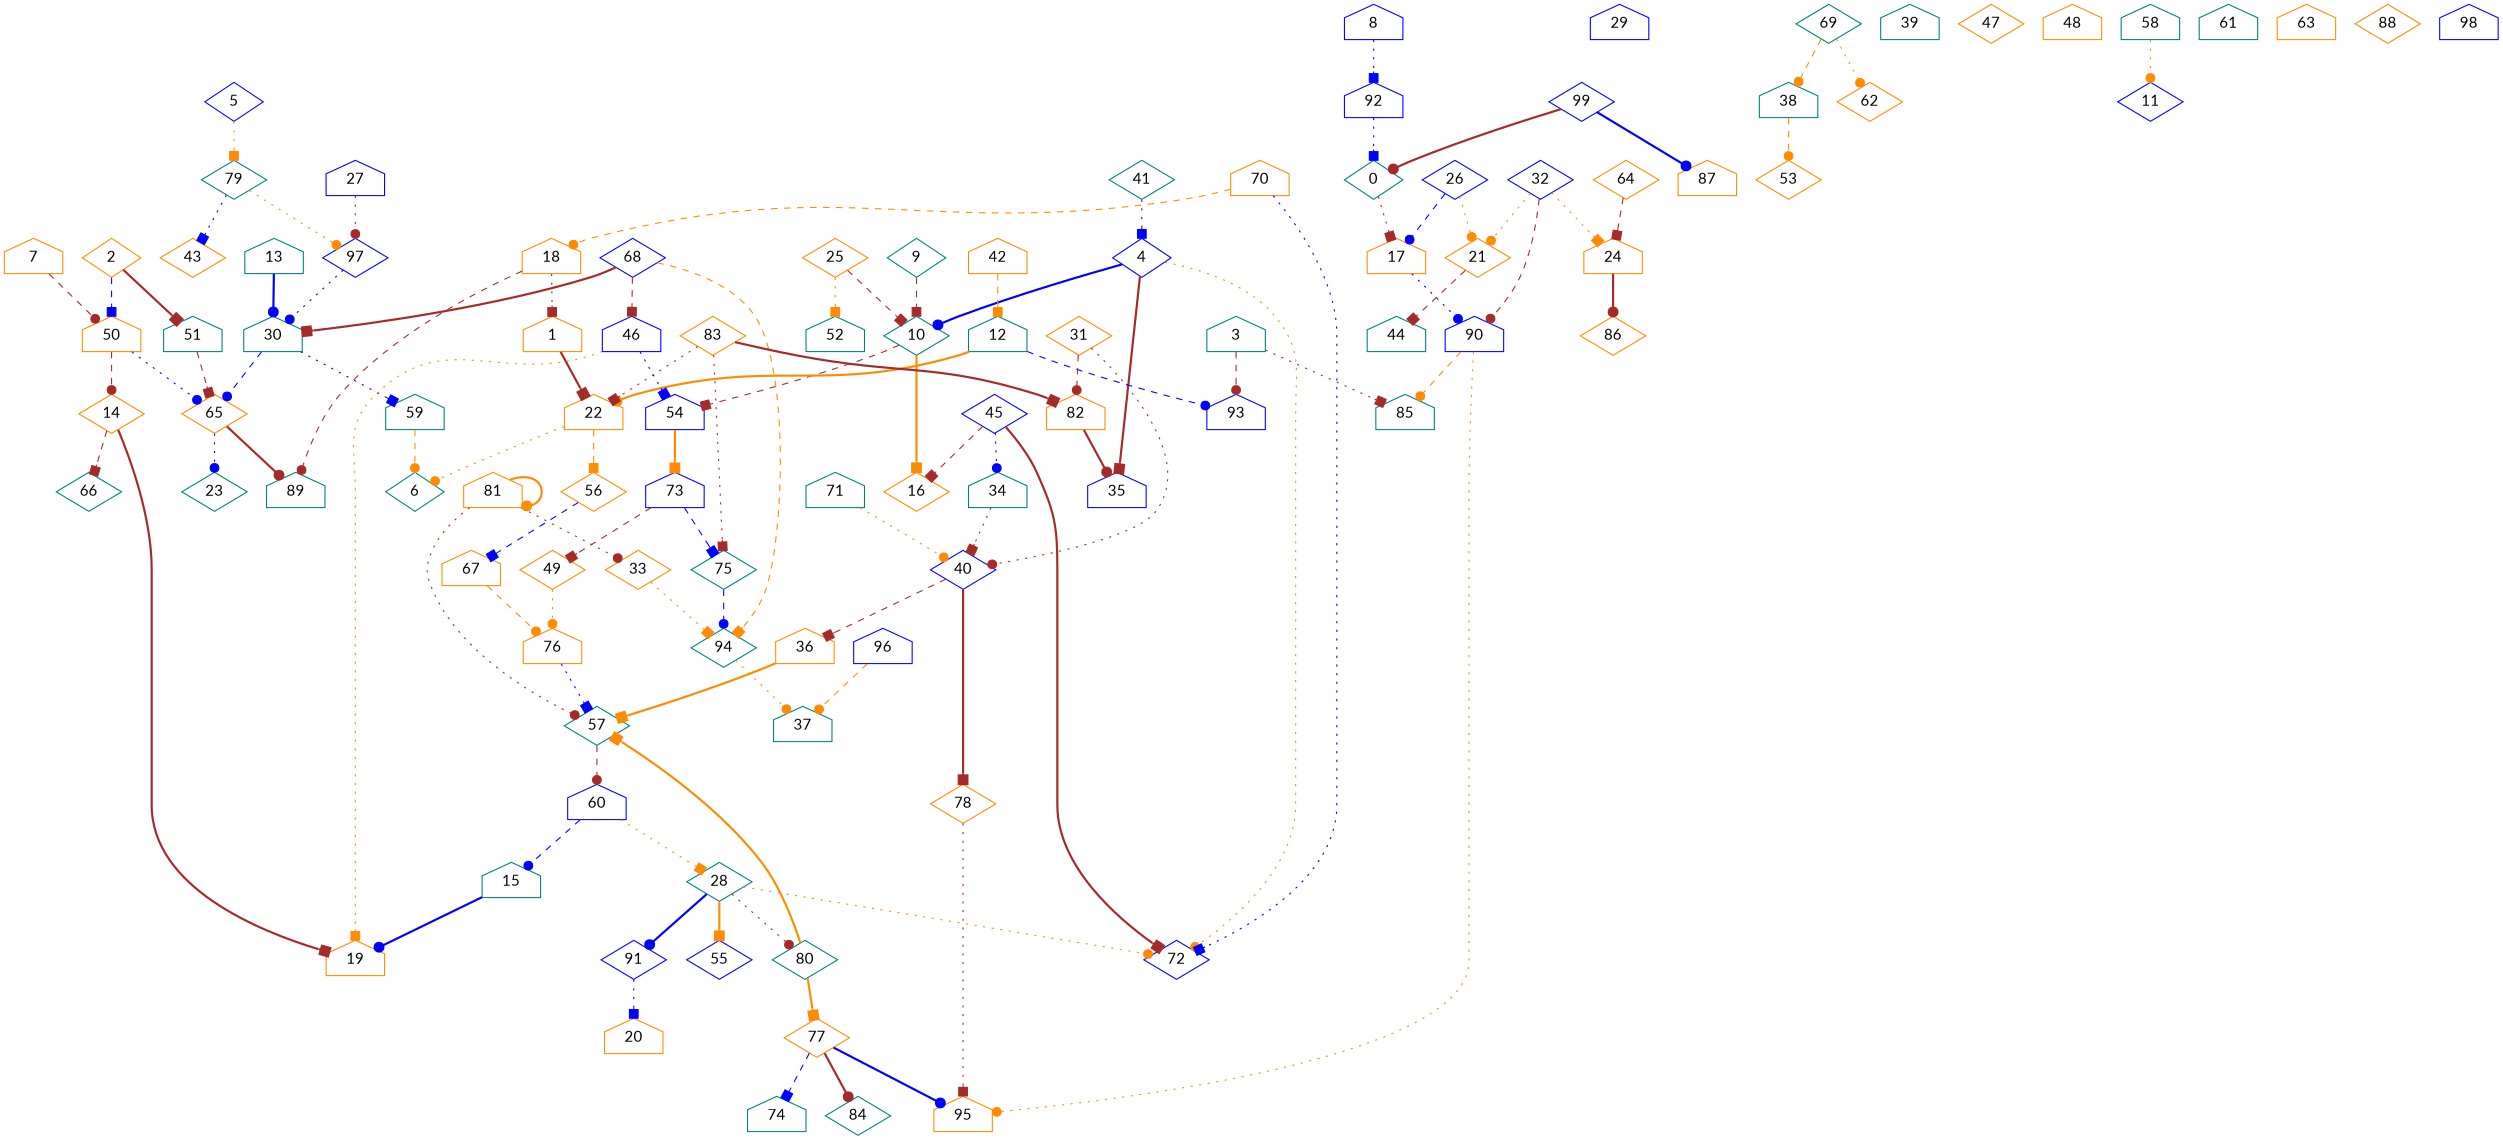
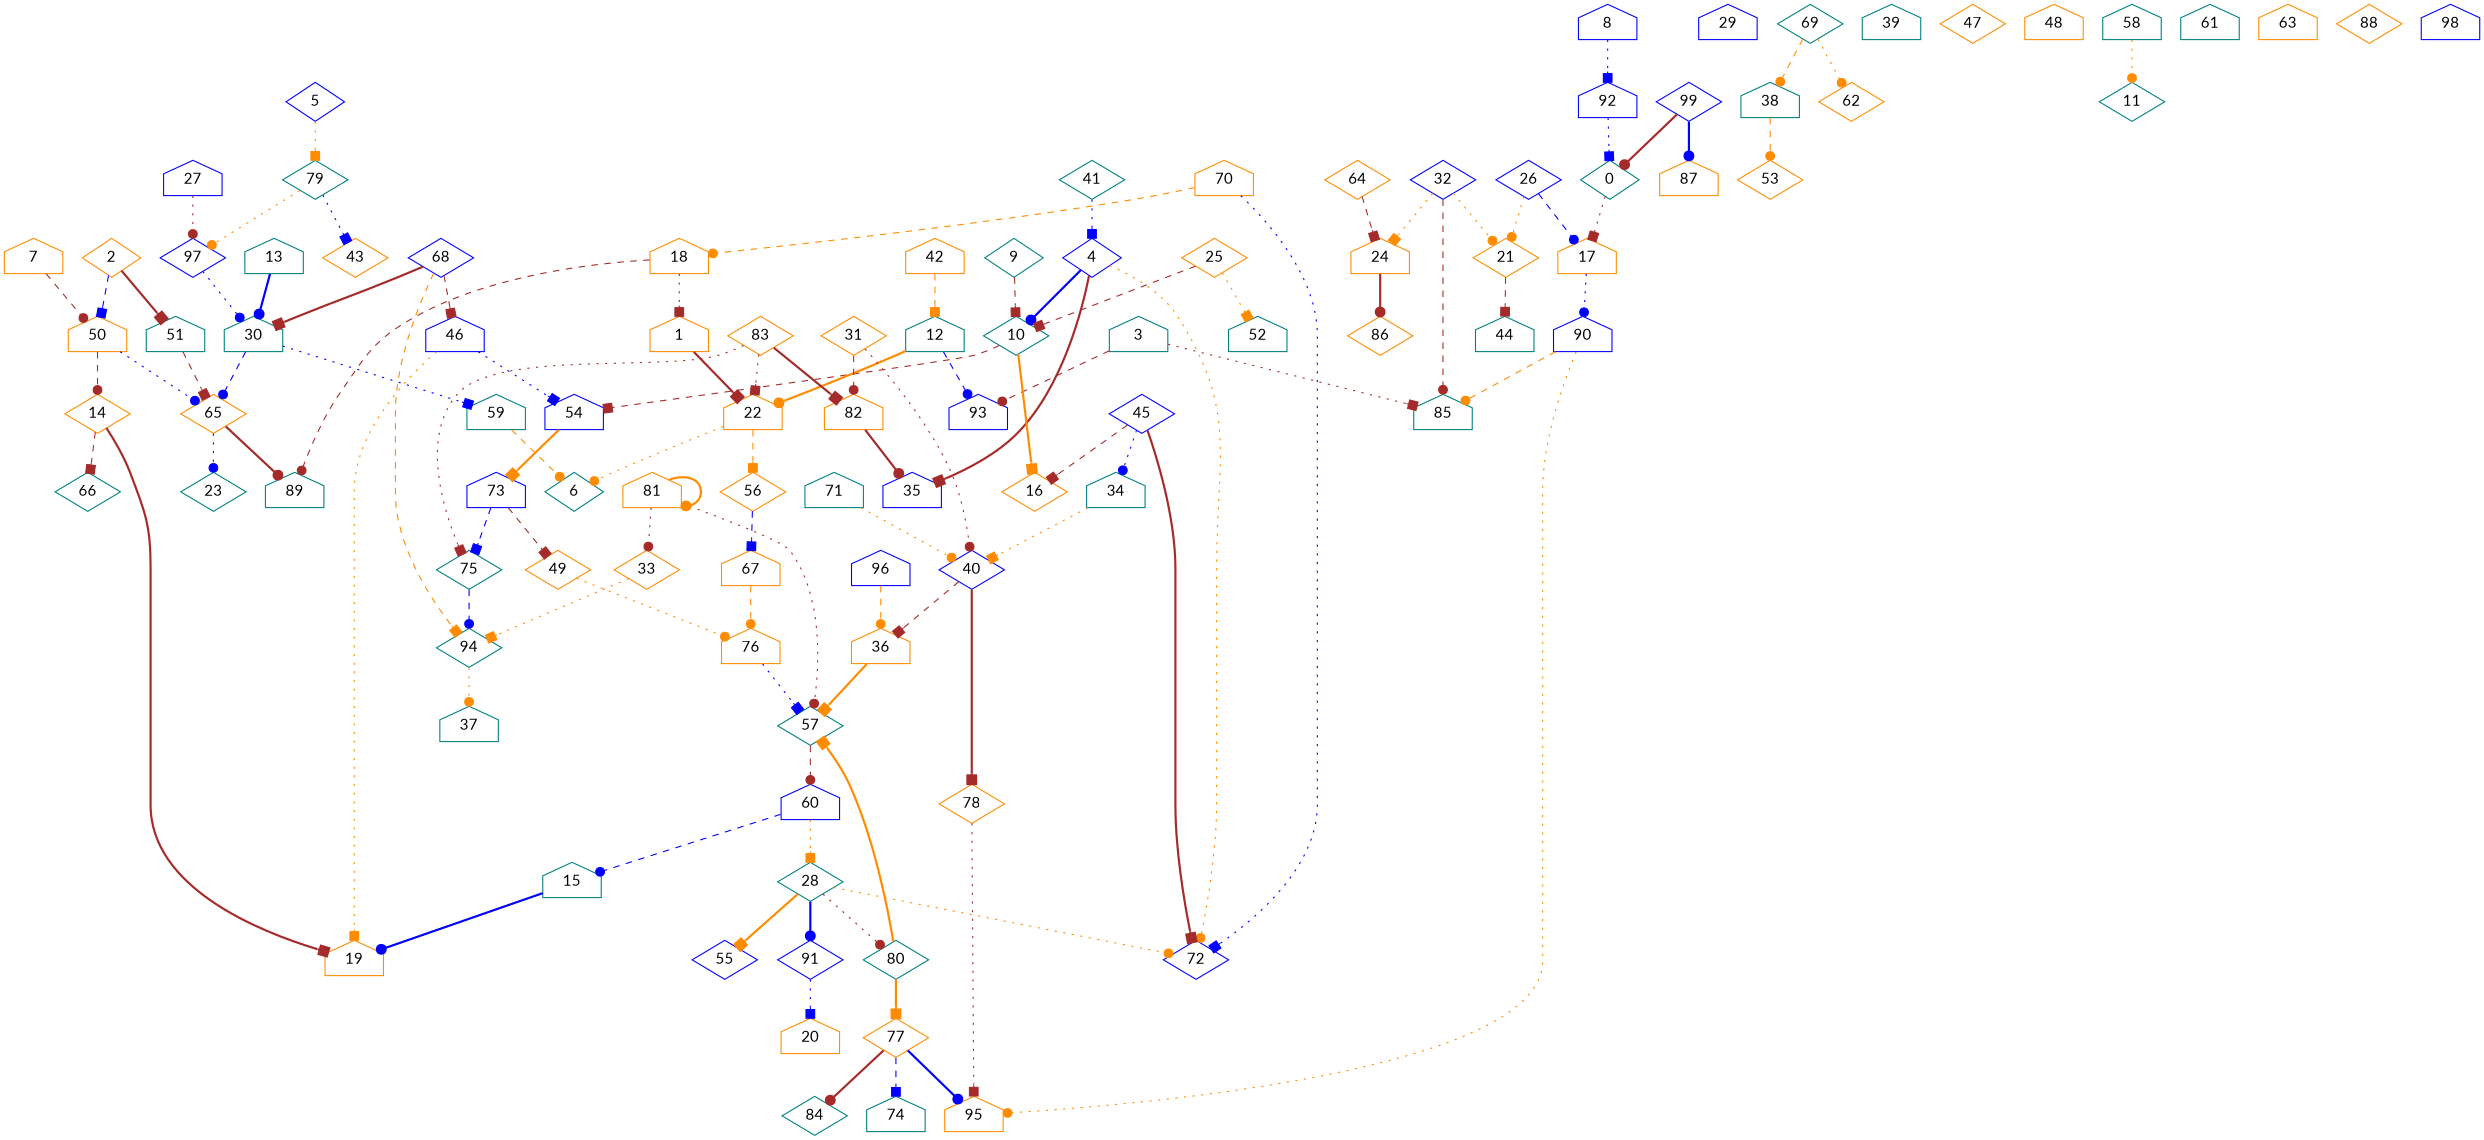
node "11": color blue -> teal
edge "32" -> "90": now "32" -> "85"
edge "34" -> "40": color brown -> darkorange
edge "96" -> "37": now "96" -> "36"
